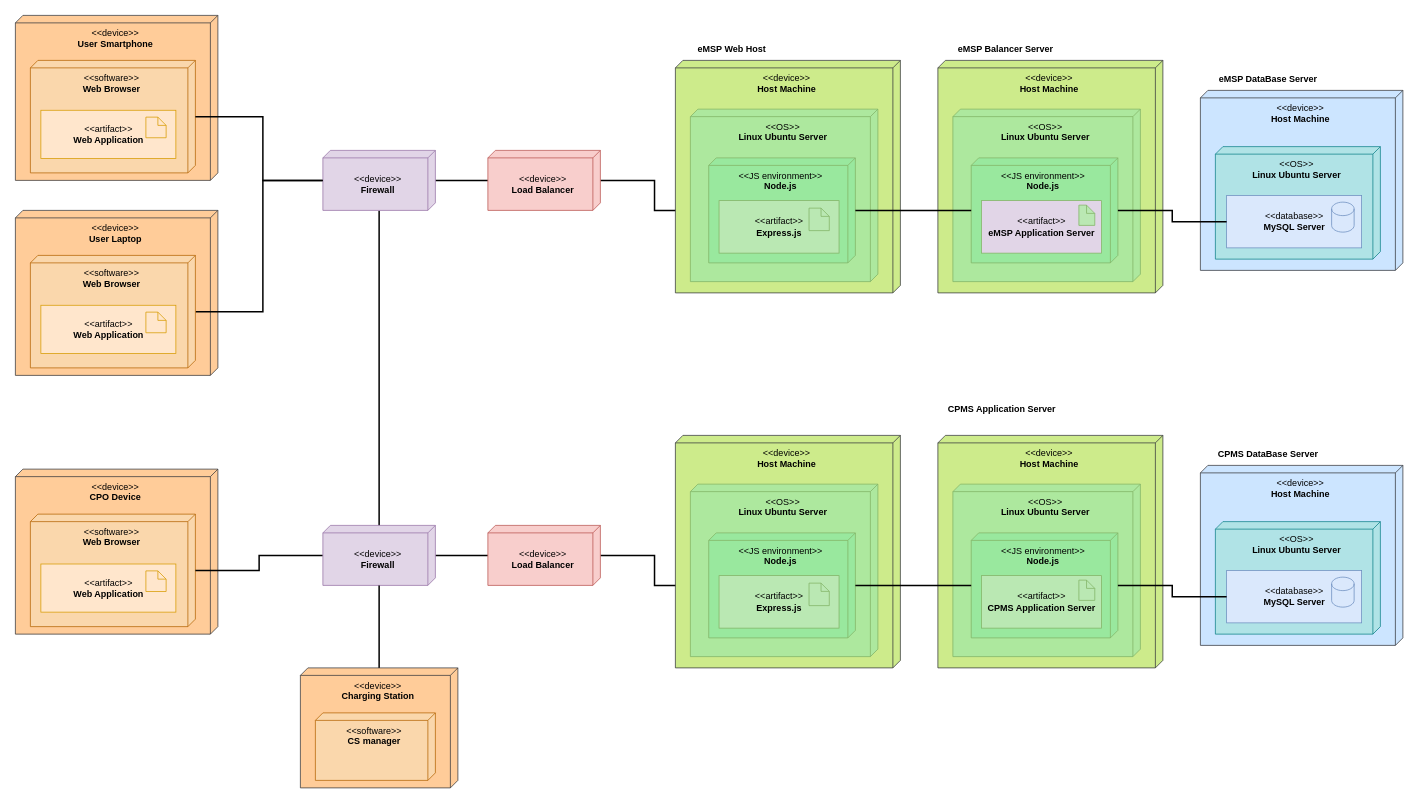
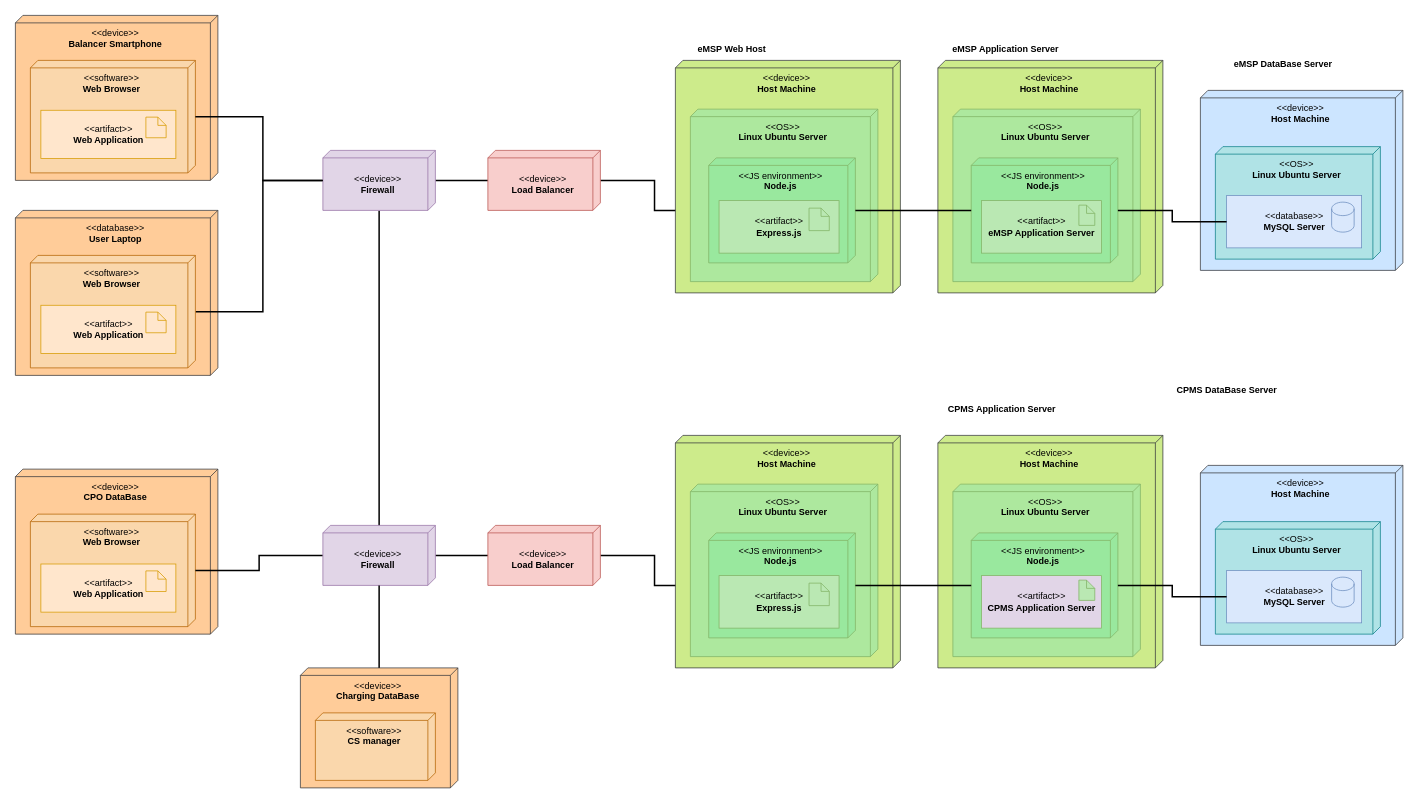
node "<<device>> User Smartphone": label "<<device>> User Smartphone" -> "<<device>> Balancer Smartphone"
node "eMSP Balancer Server": label "eMSP Balancer Server" -> "eMSP Application Server"
node "eMSP DataBase Server": moved (1268, 79) -> (1283, 64)
node "<<artifact>> eMSP Application Server": fillcolor #e1d5e7 -> #bae8b3
node "<<device>> User Laptop": label "<<device>> User Laptop" -> "<<database>> User Laptop"
node "CPMS DataBase Server": moved (1268, 454) -> (1227, 390)
node "<<device>> CPO Device": label "<<device>> CPO Device" -> "<<device>> CPO DataBase"
node "<<artifact>> CPMS Application Server": fillcolor #bae8b3 -> #e1d5e7
node "<<device>> Charging Station": label "<<device>> Charging Station" -> "<<device>> Charging DataBase"
